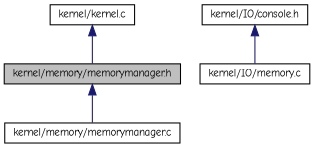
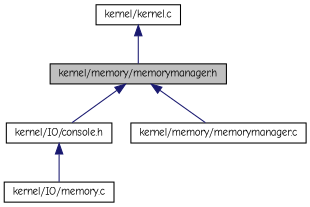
edge "kernel/IO/console.h" -> "kernel/memory/memorymanager.h": added
